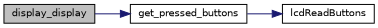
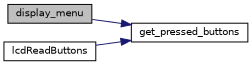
node "display_display": label "display_display" -> "display_menu"
edge "get_pressed_buttons" -> "lcdReadButtons": reversed
